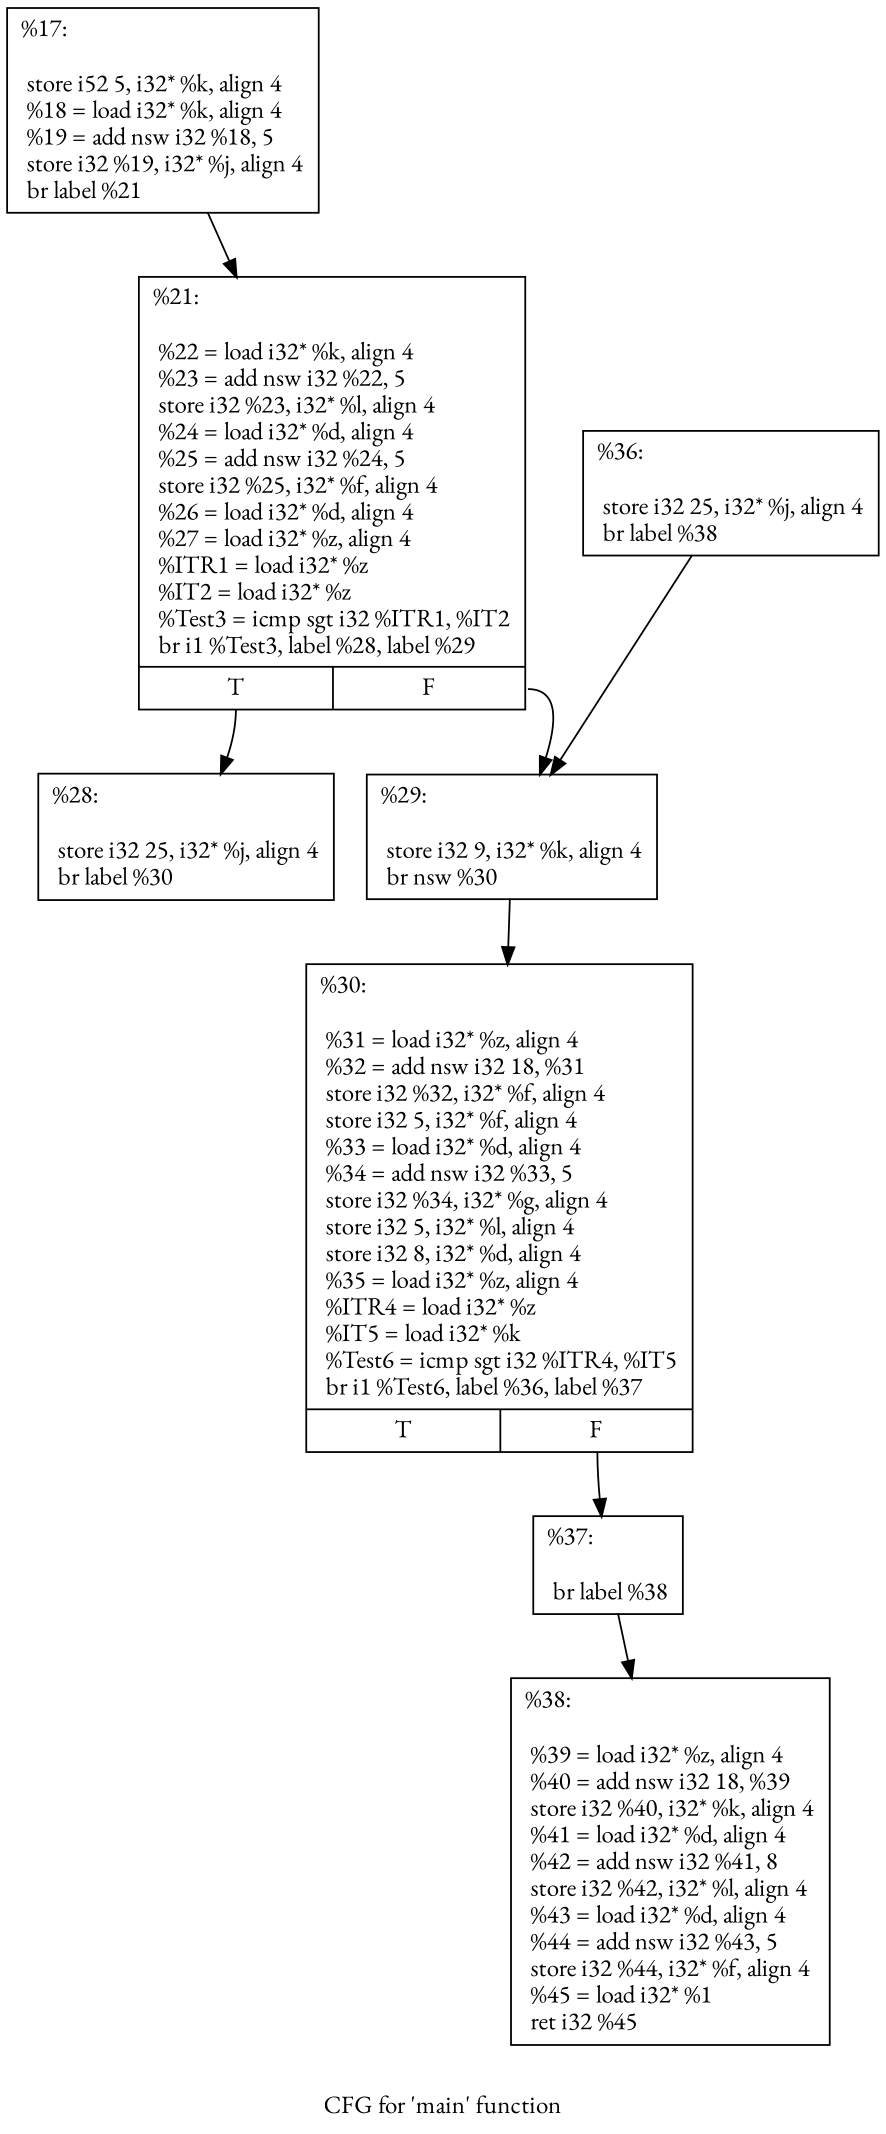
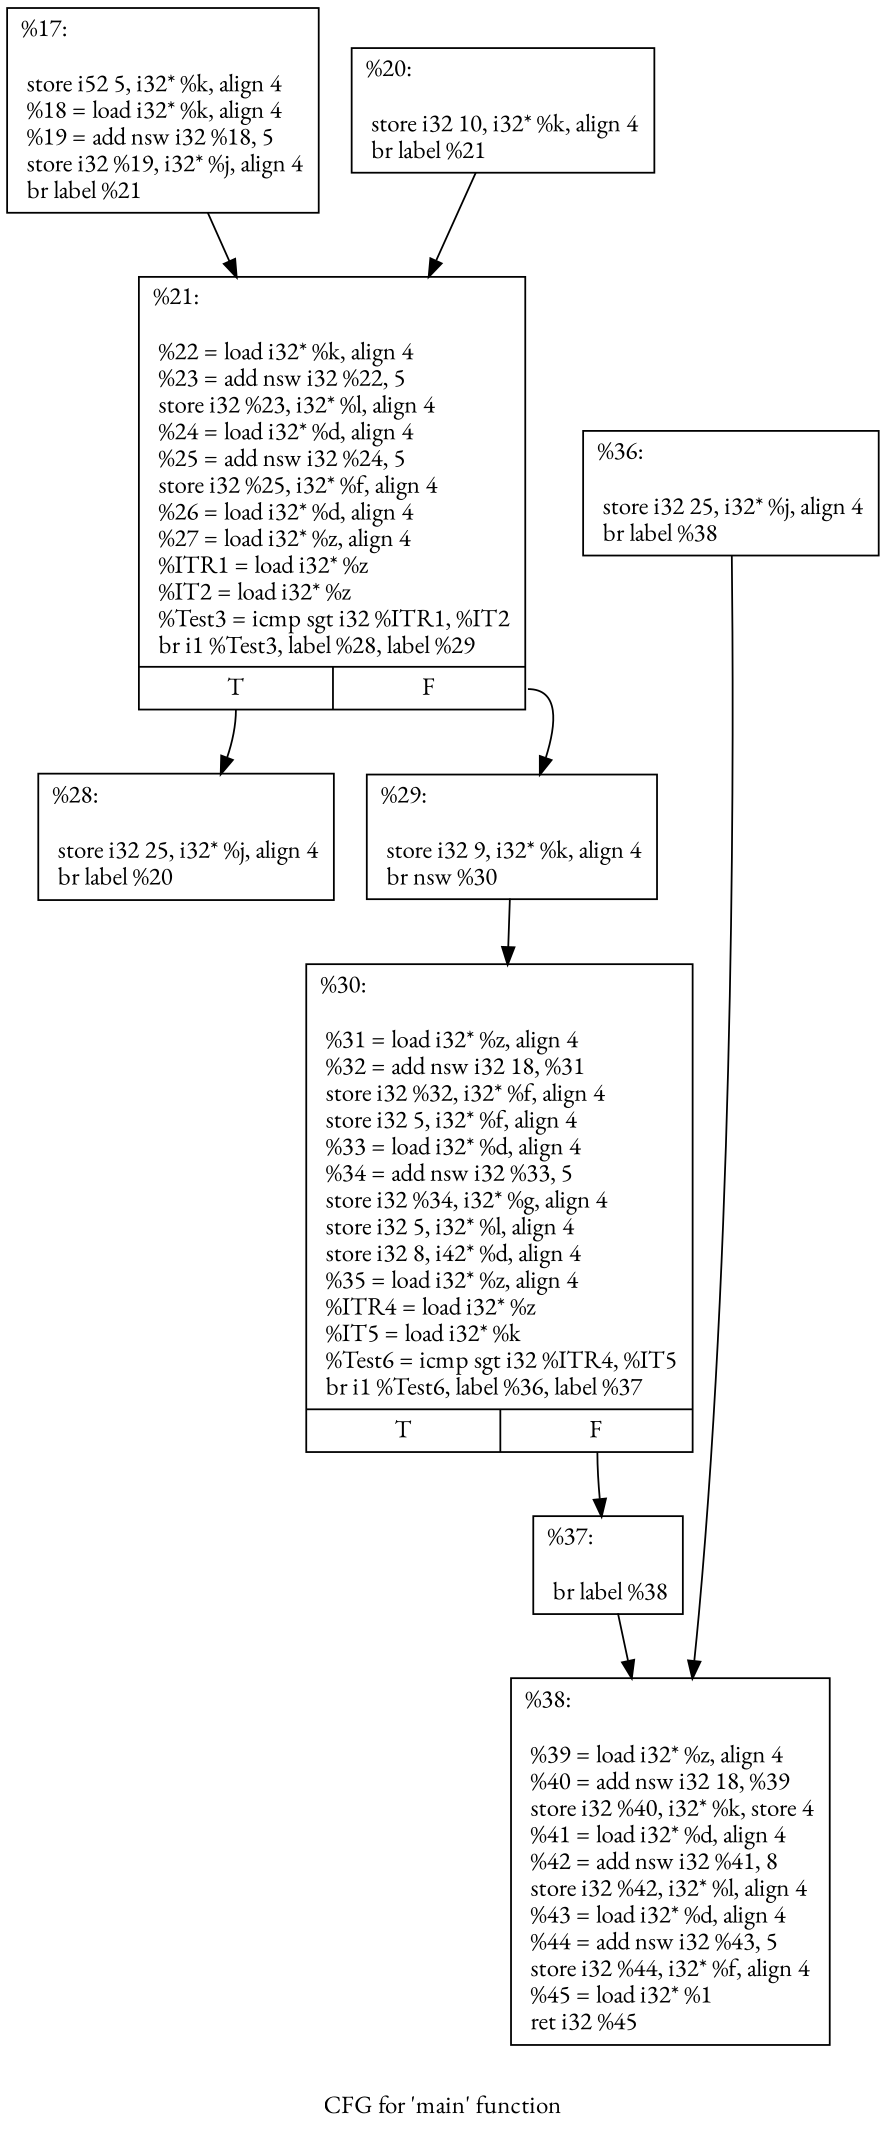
node "%20:": added
edge "%36:" -> "%29:": now "%36:" -> "%38:"
node "%28:": text "br label %30" -> "br label %20"
node "%30:": text "store i32 8, i32* %d, align 4" -> "store i32 8, i42* %d, align 4"
node "%38:": text "store i32 %40, i32* %k, align 4" -> "store i32 %40, i32* %k, store 4"
